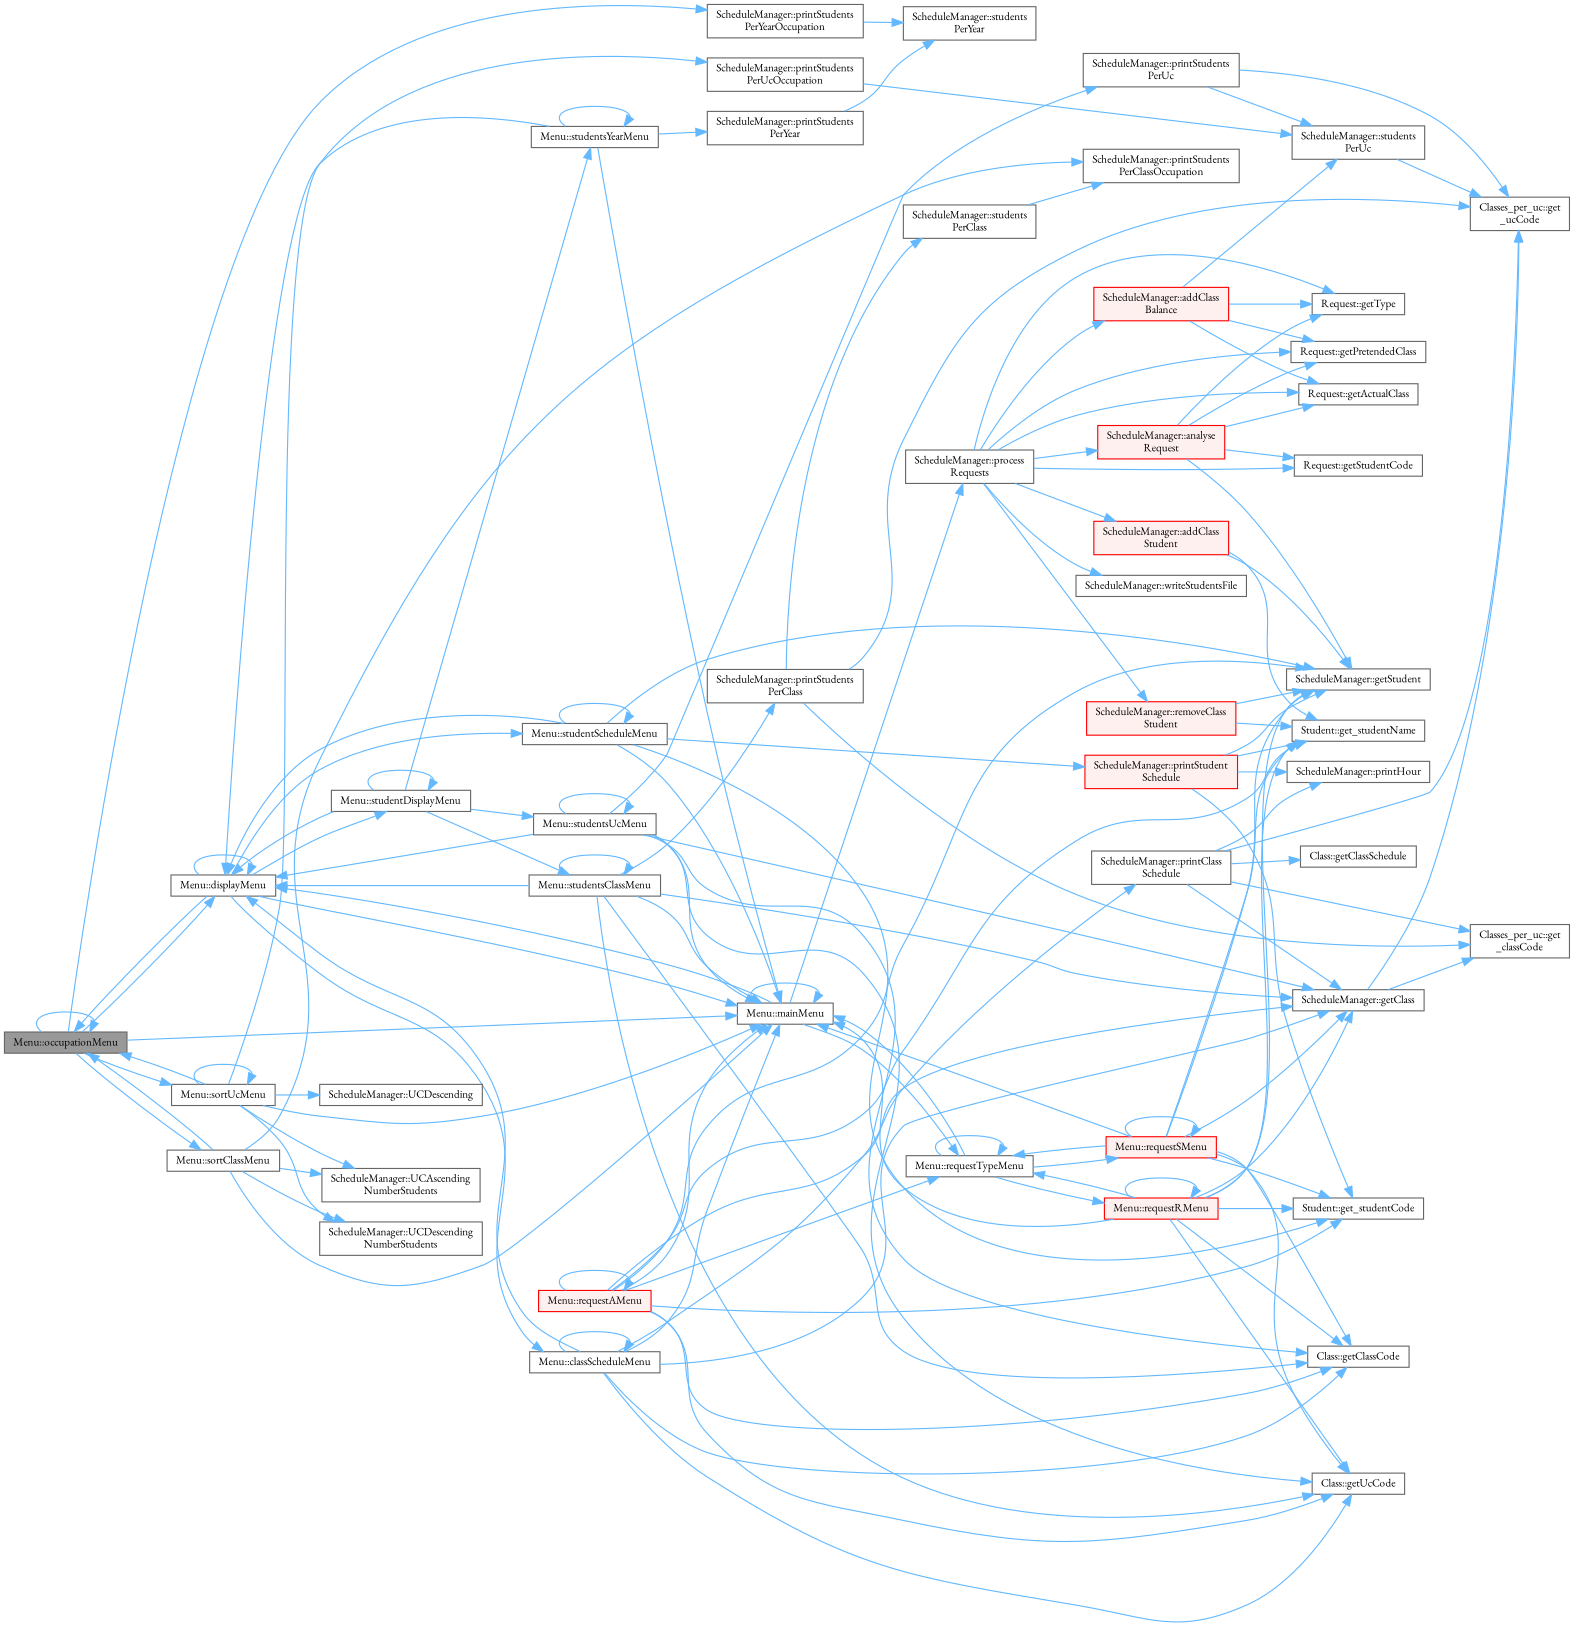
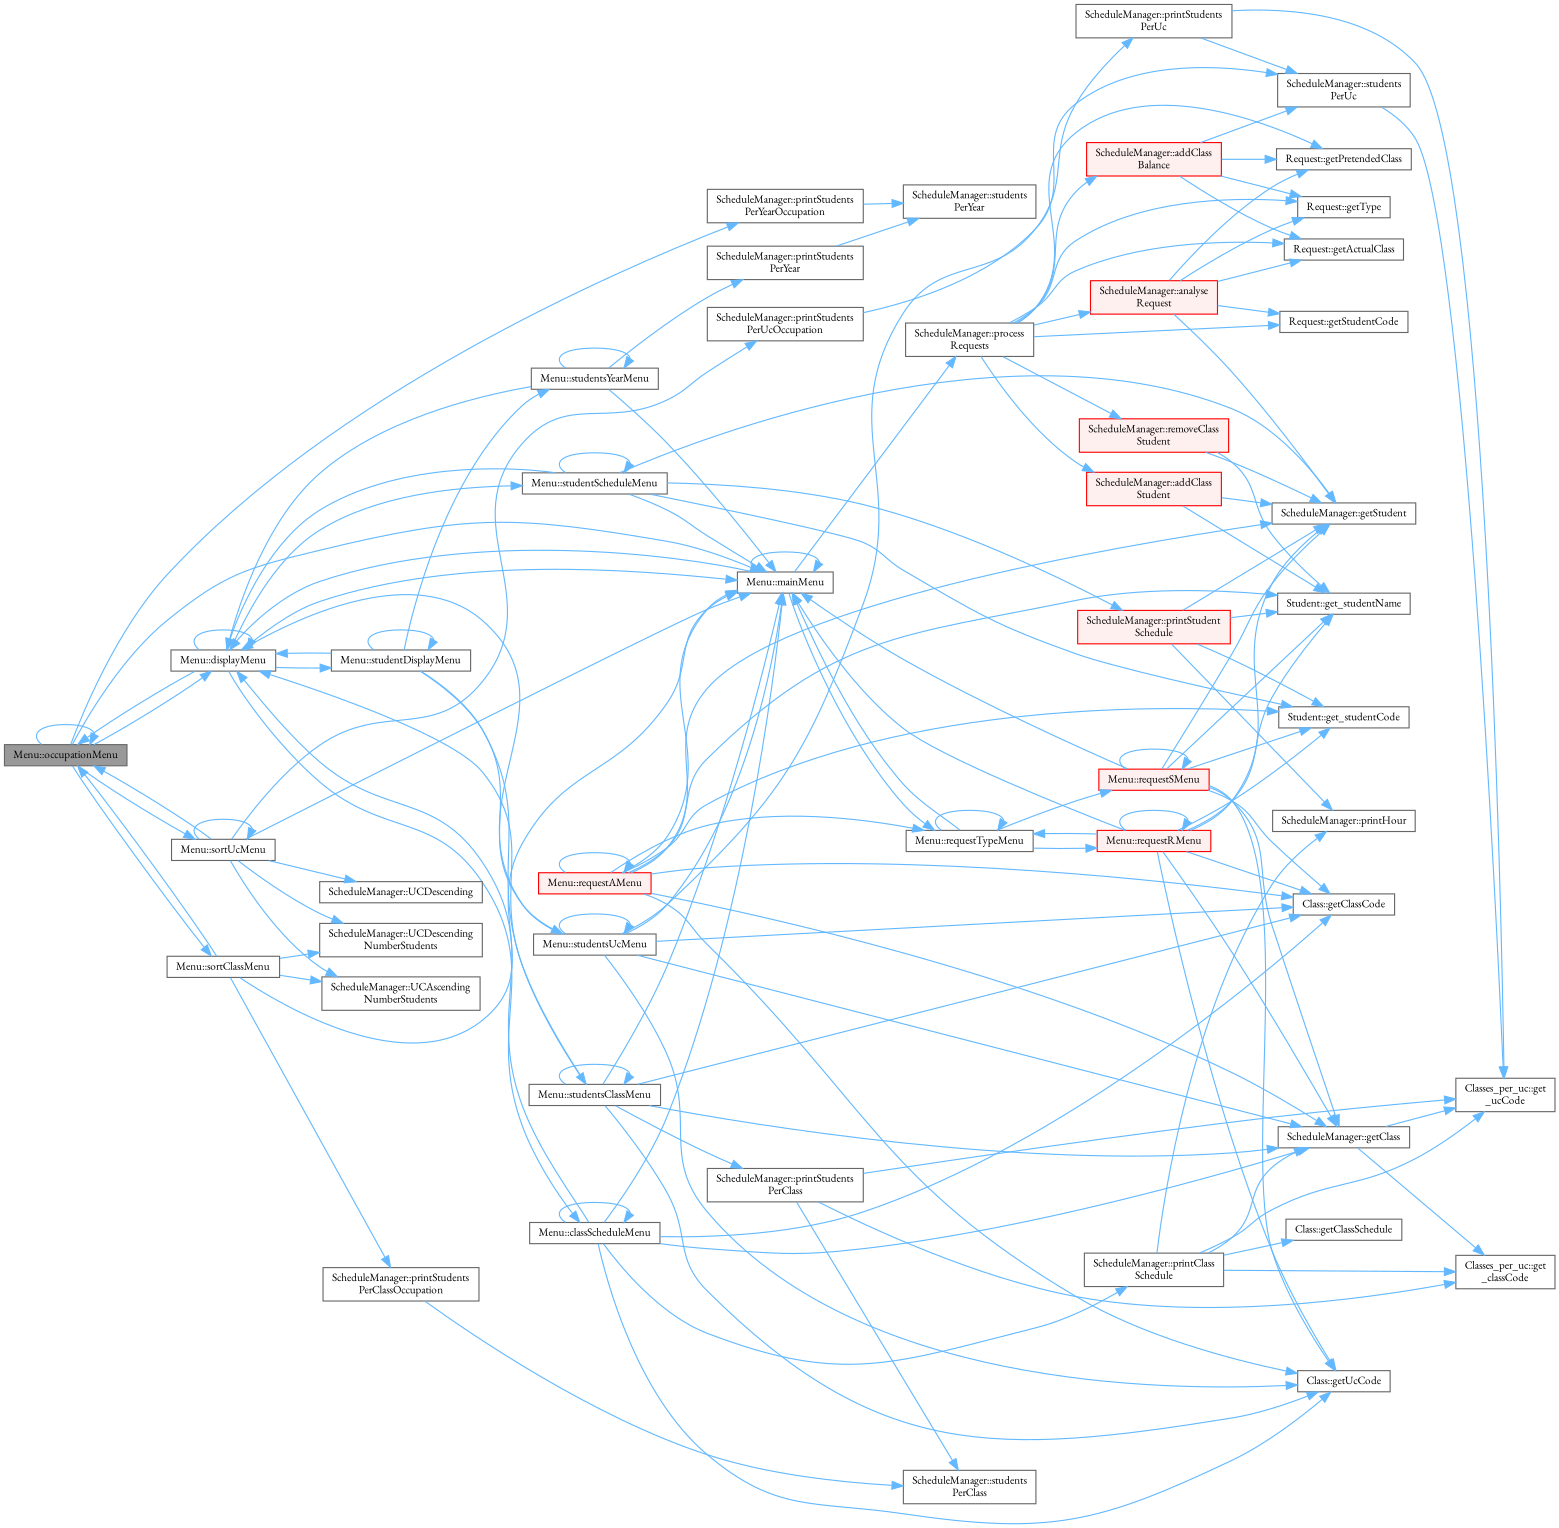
edge "ScheduleManager::students PerClass" -> "ScheduleManager::printStudents PerClassOccupation": reversed
node "ScheduleManager::writeStudentsFile": removed
edge "Menu::requestSMenu" -> "Menu::requestTypeMenu": removed
